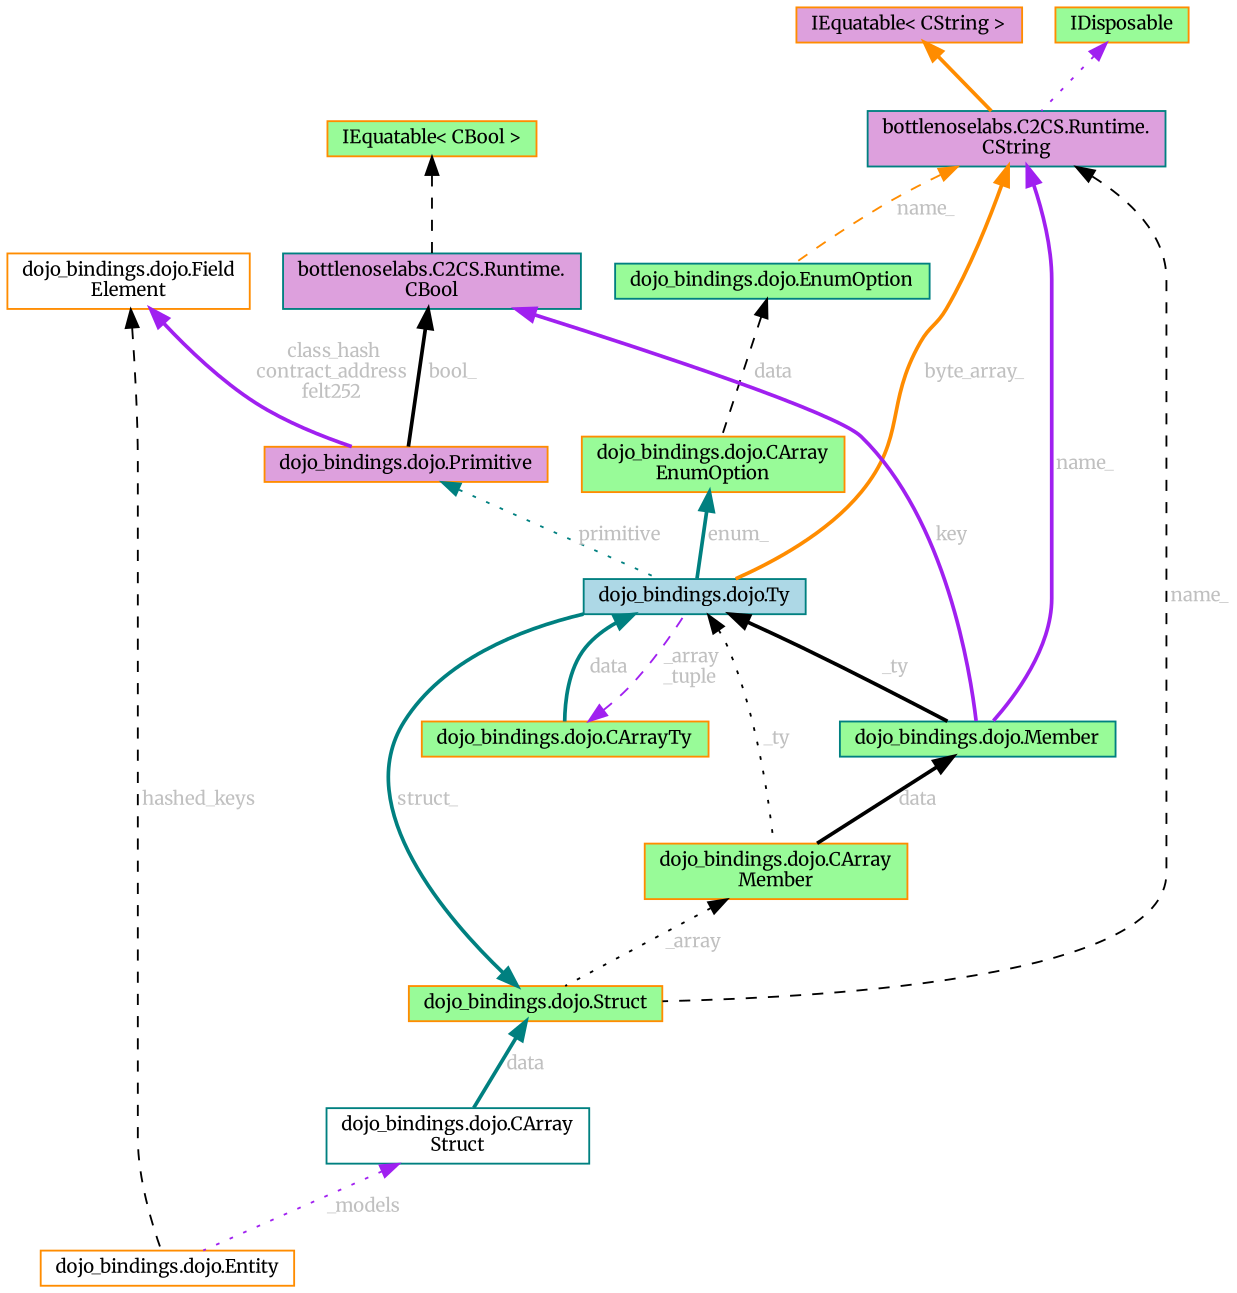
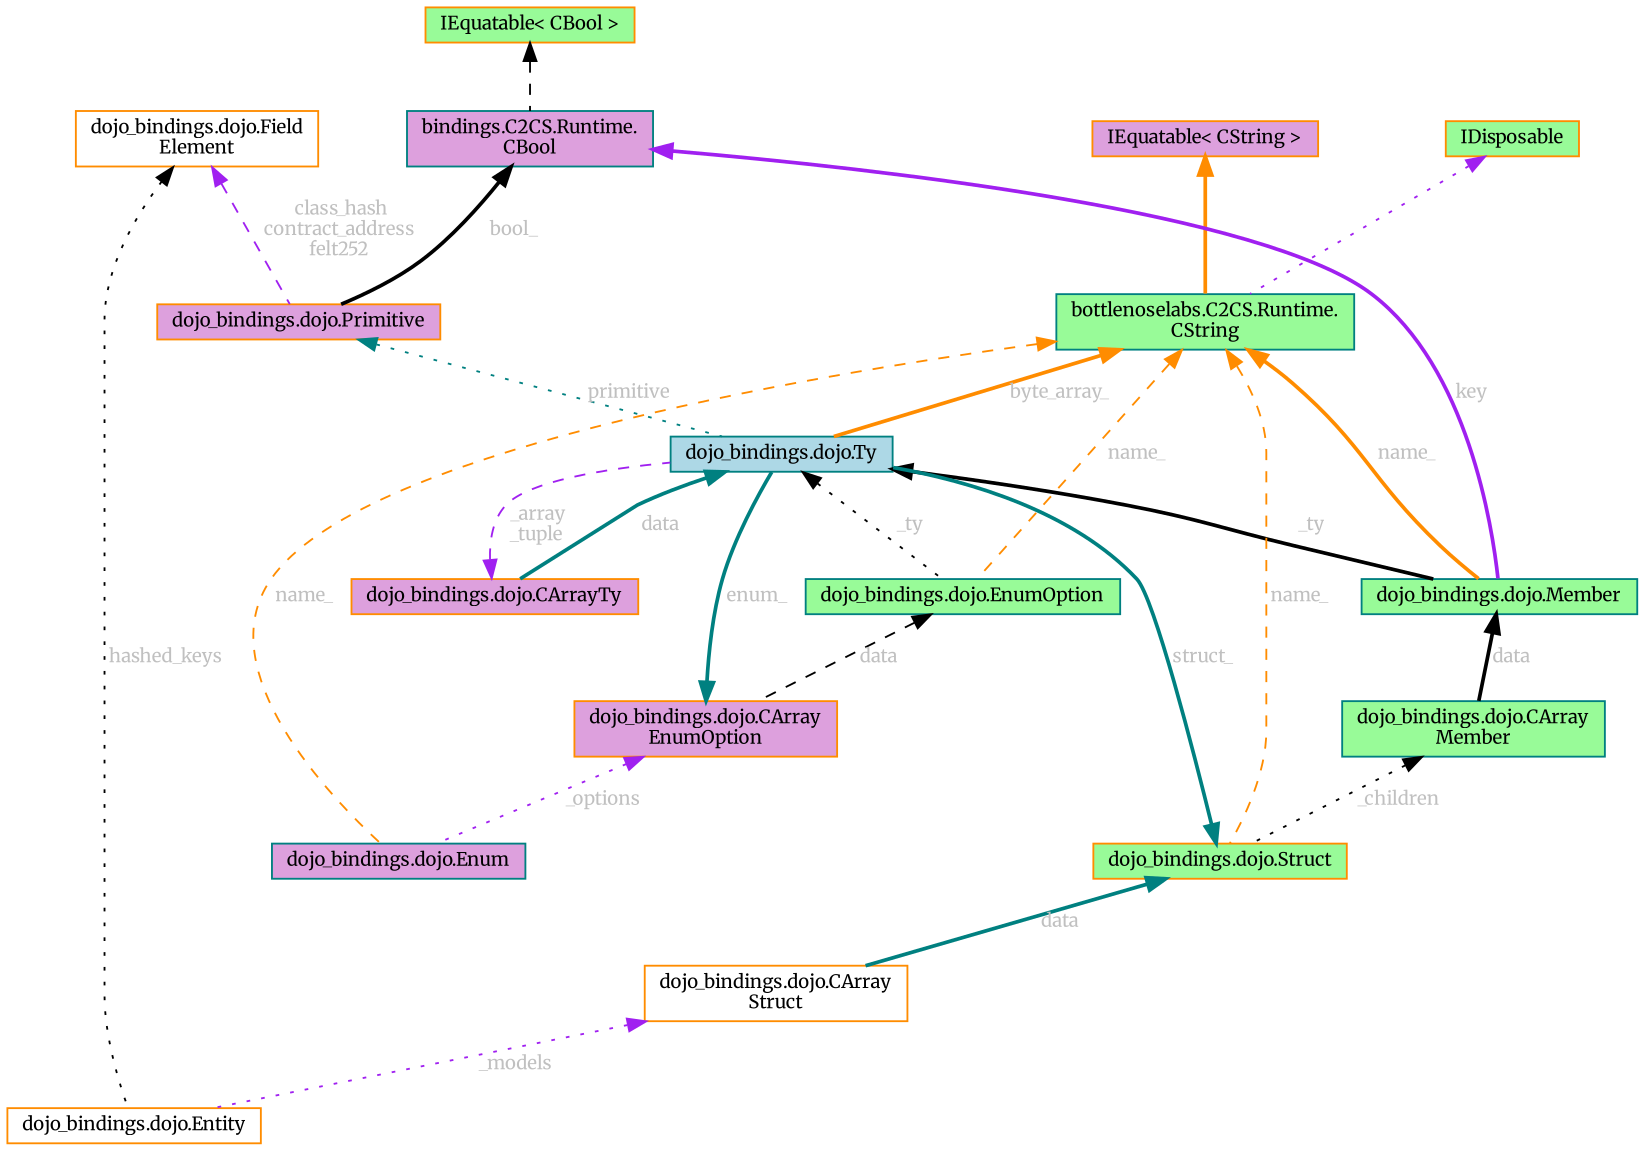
node "bottlenoselabs.C2CS.Runtime. CString": fillcolor plum -> palegreen
node "bottlenoselabs.C2CS.Runtime. CBool": label "bottlenoselabs.C2CS.Runtime. CBool" -> "bindings.C2CS.Runtime. CBool"
edge "dojo_bindings.dojo.Primitive" -> "dojo_bindings.dojo.Field Element": style bold -> dashed
edge "dojo_bindings.dojo.Member" -> "bottlenoselabs.C2CS.Runtime. CString": color purple -> darkorange
node "dojo_bindings.dojo.CArray EnumOption": fillcolor palegreen -> plum
edge "dojo_bindings.dojo.CArray Member" -> "dojo_bindings.dojo.Ty": now "dojo_bindings.dojo.EnumOption" -> "dojo_bindings.dojo.Ty"
node "dojo_bindings.dojo.CArrayTy": fillcolor palegreen -> plum
edge "dojo_bindings.dojo.Struct" -> "bottlenoselabs.C2CS.Runtime. CString": color black -> darkorange
edge "dojo_bindings.dojo.Entity" -> "dojo_bindings.dojo.Field Element": style dashed -> dotted
node "dojo_bindings.dojo.Enum": added
node "dojo_bindings.dojo.CArray Member": color darkorange -> teal
edge "dojo_bindings.dojo.Struct" -> "dojo_bindings.dojo.CArray Member": label " _array" -> " _children"
node "dojo_bindings.dojo.CArray Struct": color teal -> darkorange
